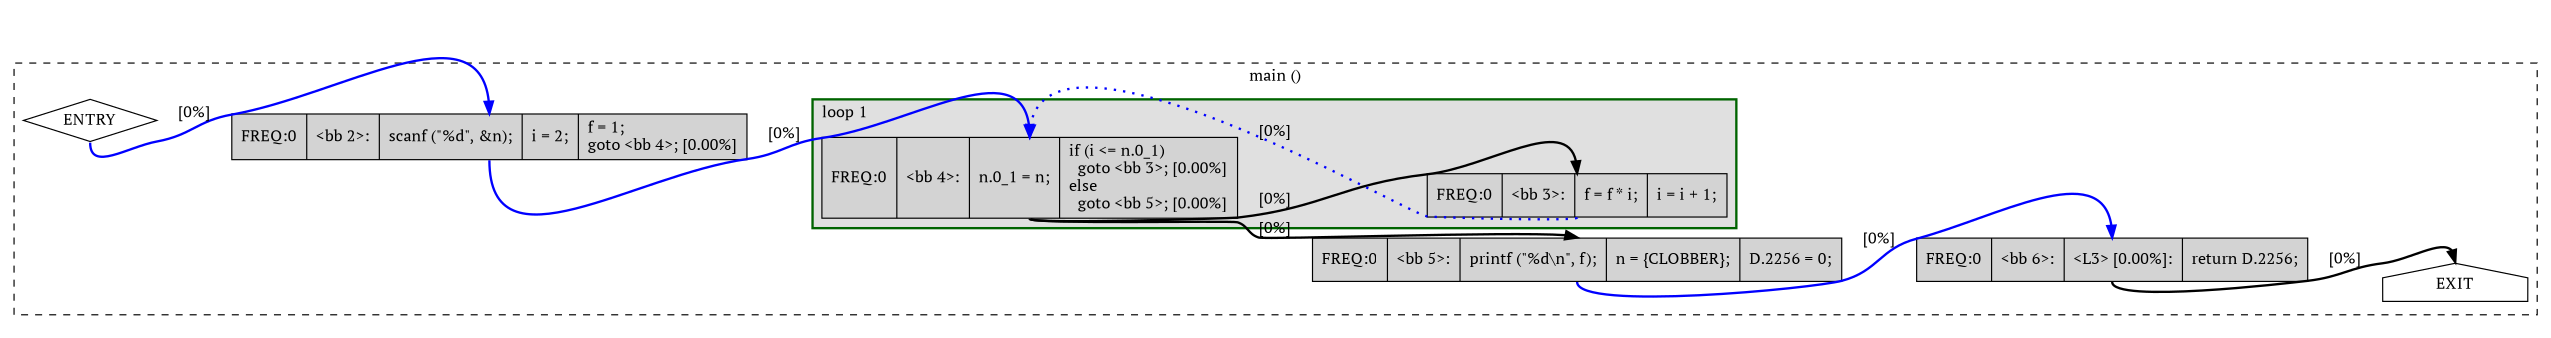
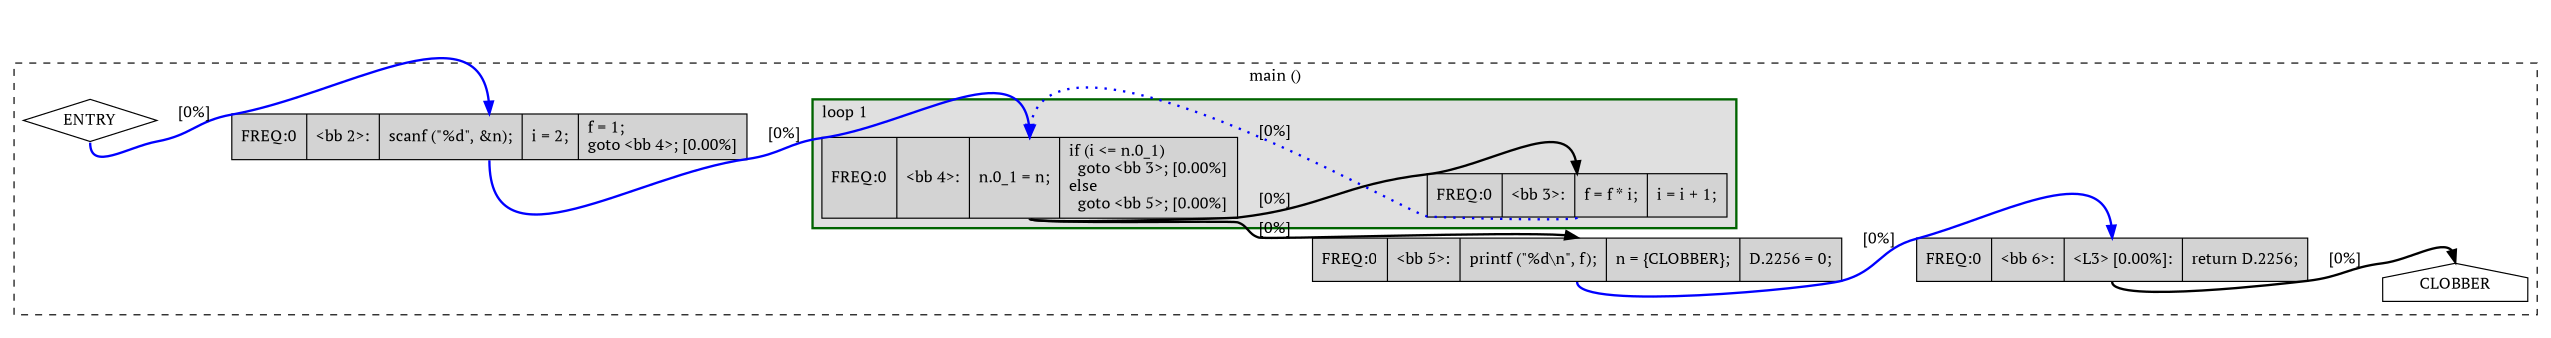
node "EXIT": label "EXIT" -> "CLOBBER"
